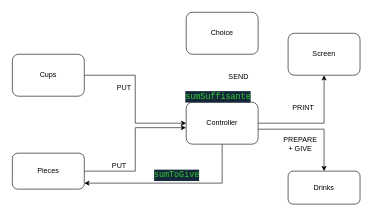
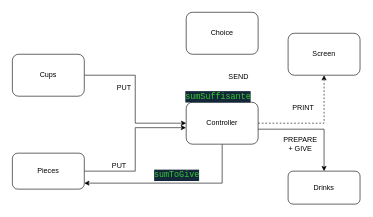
edge "Controller" -> "Screen": style solid -> dashed
